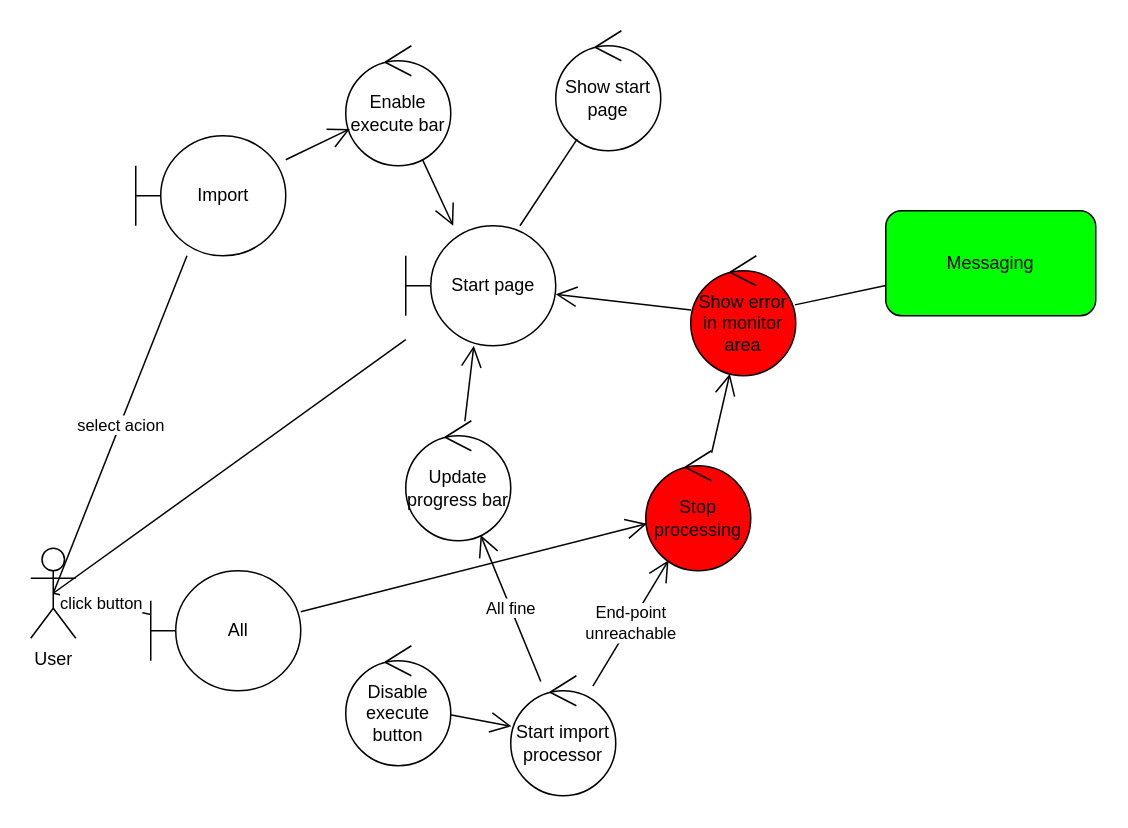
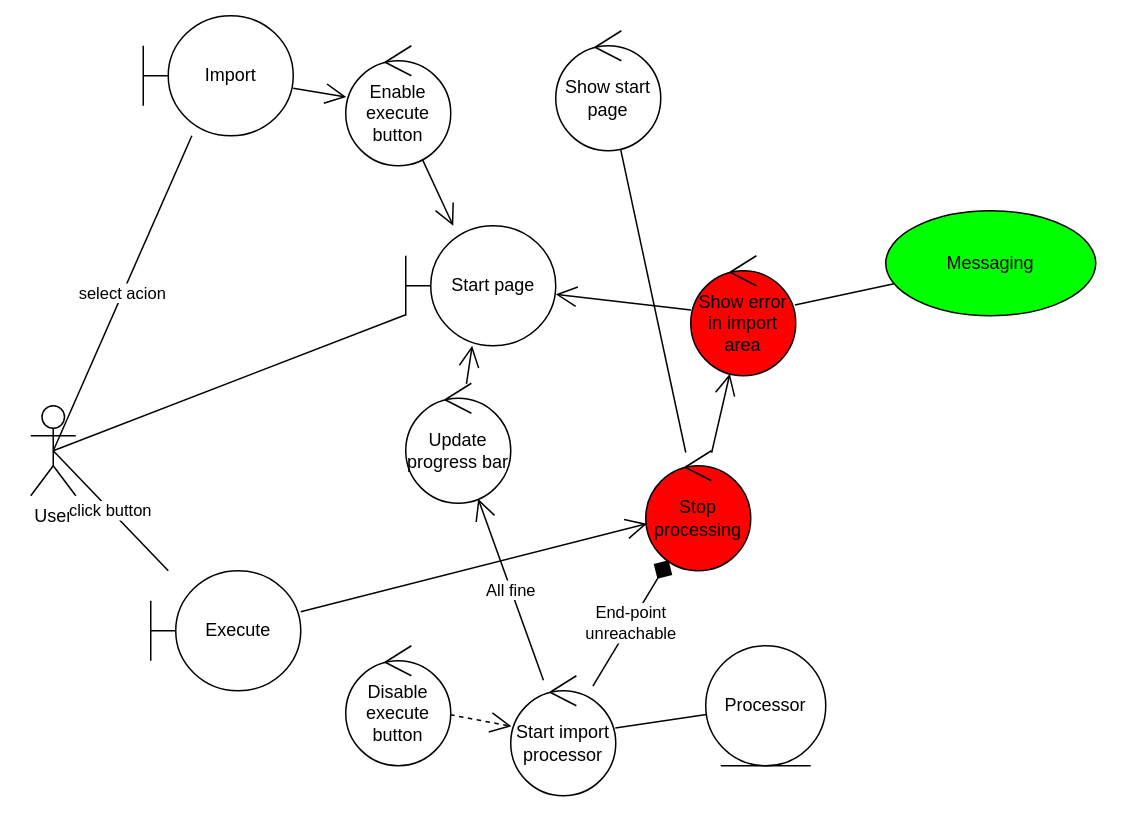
node "Enable execute bar": label "Enable execute bar" -> "Enable execute button"
edge "Show start page" -- "Start page": now "Show start page" -- "Stop processing"
node "Import": moved (211, 196) -> (218, 76)
node "Messaging": shape rounded rectangle -> ellipse
node "Show error in monitor area": label "Show error in monitor area" -> "Show error in import area"
node "Update progress bar": moved (458, 481) -> (458, 443)
edge "Start import processor" -> "Stop processing": arrowhead open -> diamond
node "User": moved (53, 593) -> (53, 451)
node "All": label "All" -> "Execute"
node "Processor": added
edge "Disable execute button" -> "Start import processor": style solid -> dashed
edge "Processor" -- "Start import processor": added
